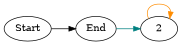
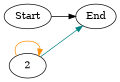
edge "End" -> "2": reversed
